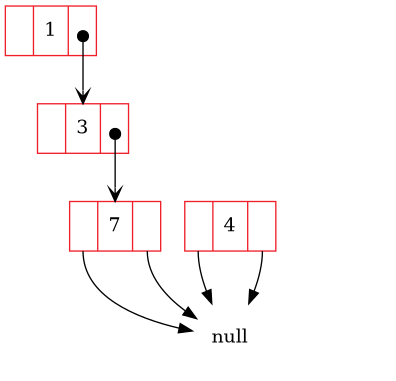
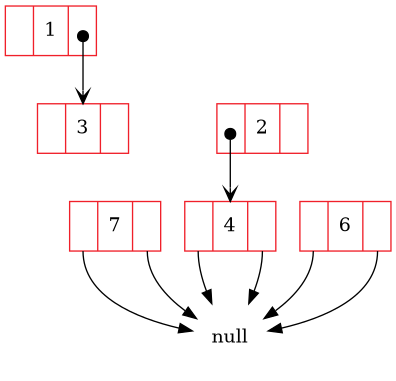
node "2": added
edge "3" -- "7": removed
node "6": added
